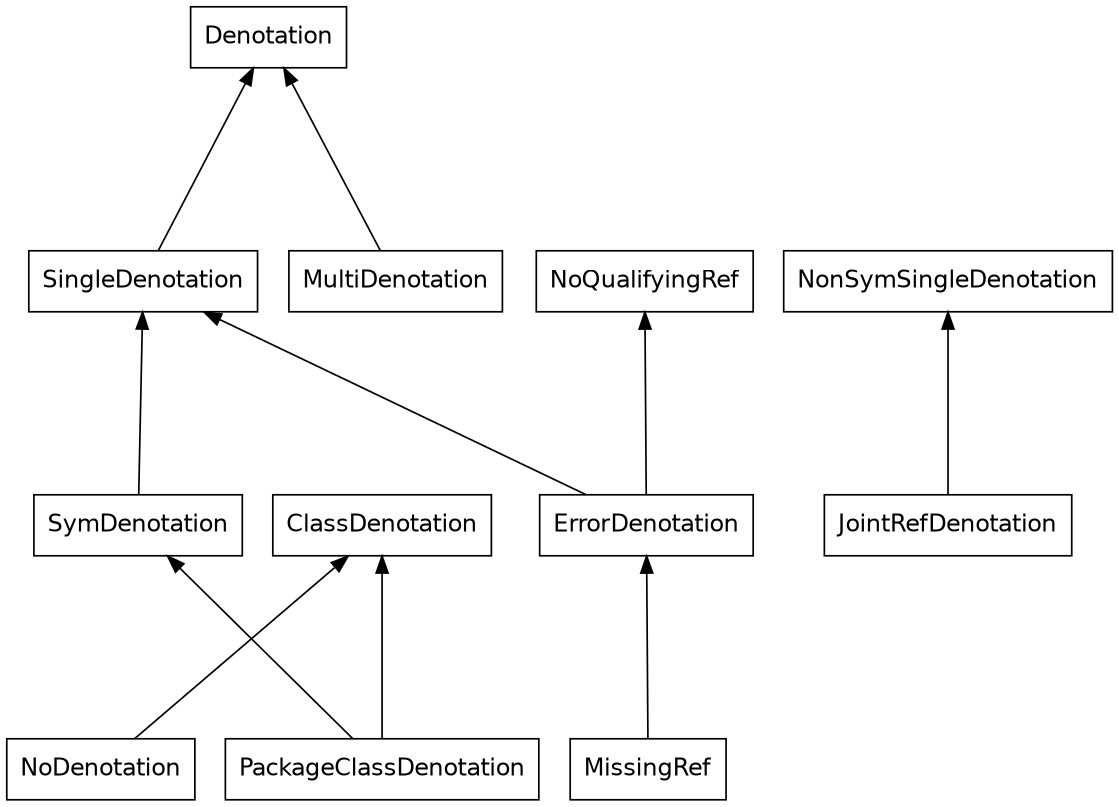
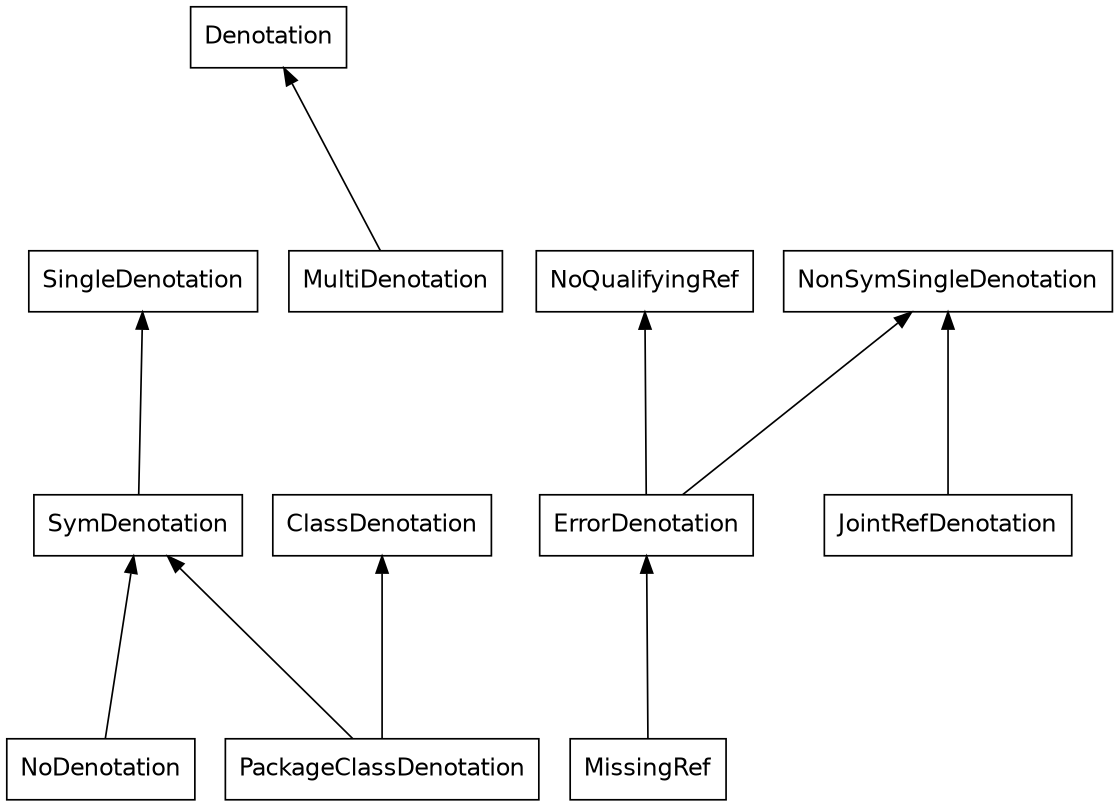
edge "SingleDenotation" -> "Denotation": removed
edge "ErrorDenotation" -> "SingleDenotation": now "ErrorDenotation" -> "NonSymSingleDenotation"
edge "NoDenotation" -> "ClassDenotation": now "NoDenotation" -> "SymDenotation"
